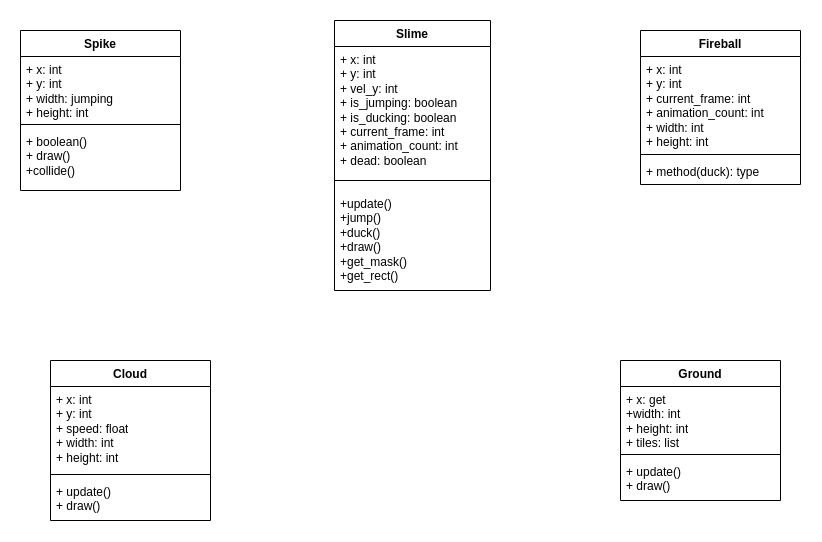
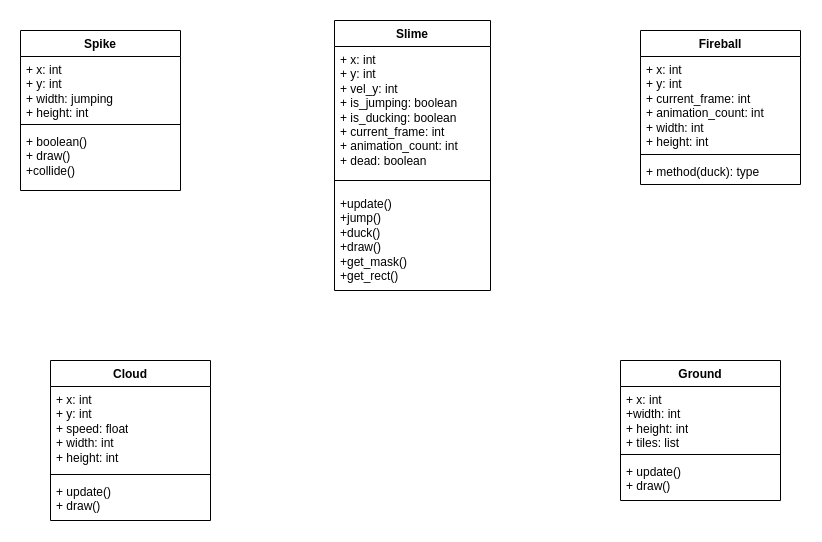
node "+ x: get +width: int + height: int + tiles: list": label "+ x: get +width: int + height: int + tiles: list" -> "+ x: int +width: int + height: int + tiles: list"
